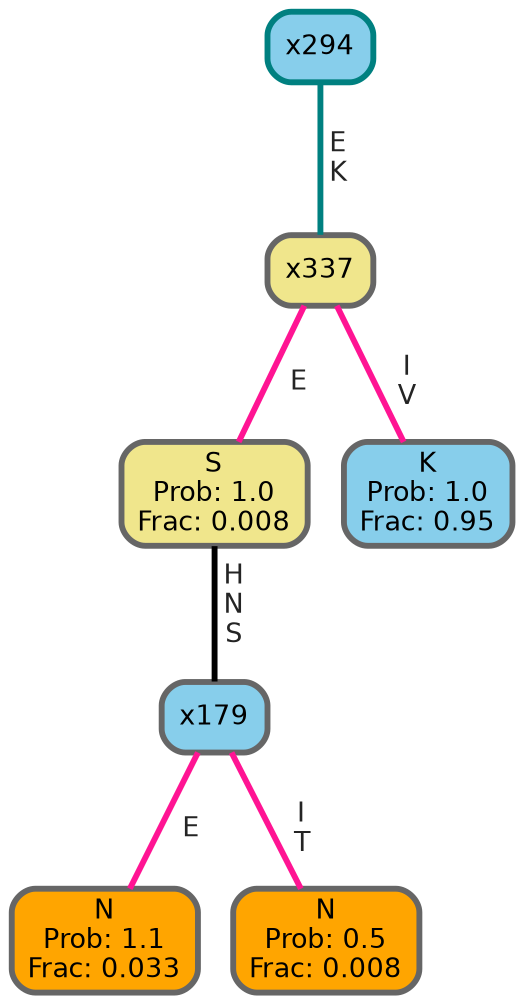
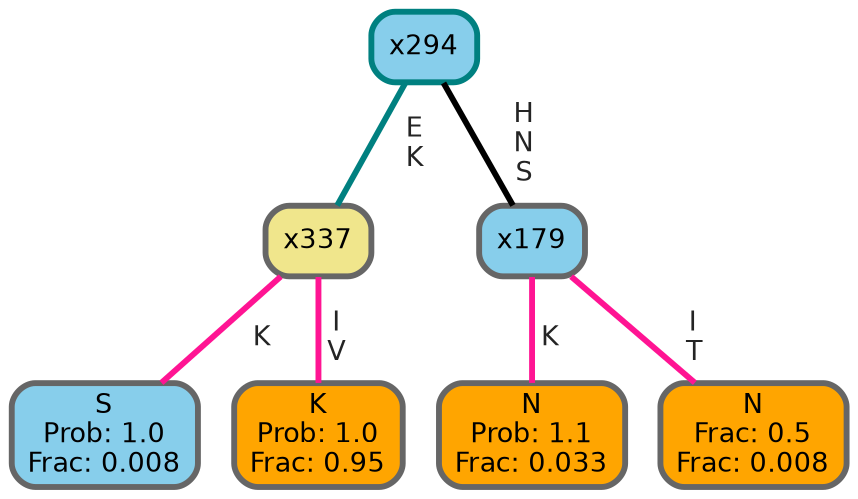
edge "x337" -- "S Prob: 1.0 Frac: 0.008": label " E" -> " K"
node "S Prob: 1.0 Frac: 0.008": fillcolor khaki -> skyblue
node "K Prob: 1.0 Frac: 0.95": fillcolor skyblue -> orange
edge "S Prob: 1.0 Frac: 0.008" -- "x179": now "x294" -- "x179"
edge "x179" -- "N Prob: 1.1 Frac: 0.033": label " E" -> " K"
node "N Prob: 0.5 Frac: 0.008": label "N Prob: 0.5 Frac: 0.008" -> "N Frac: 0.5 Frac: 0.008"
